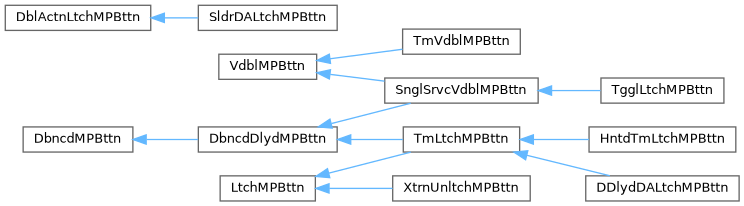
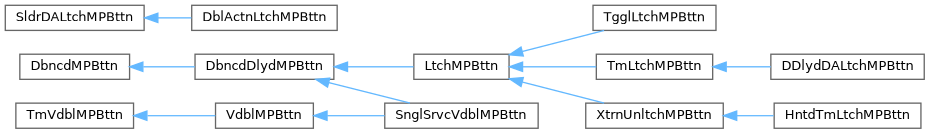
edge "SldrDALtchMPBttn" -> "DblActnLtchMPBttn": reversed
edge "TmVdblMPBttn" -> "VdblMPBttn": reversed
edge "TgglLtchMPBttn" -> "SnglSrvcVdblMPBttn": now "TgglLtchMPBttn" -> "LtchMPBttn"
edge "TmLtchMPBttn" -> "DbncdDlydMPBttn": now "LtchMPBttn" -> "DbncdDlydMPBttn"
edge "HntdTmLtchMPBttn" -> "TmLtchMPBttn": now "HntdTmLtchMPBttn" -> "XtrnUnltchMPBttn"
